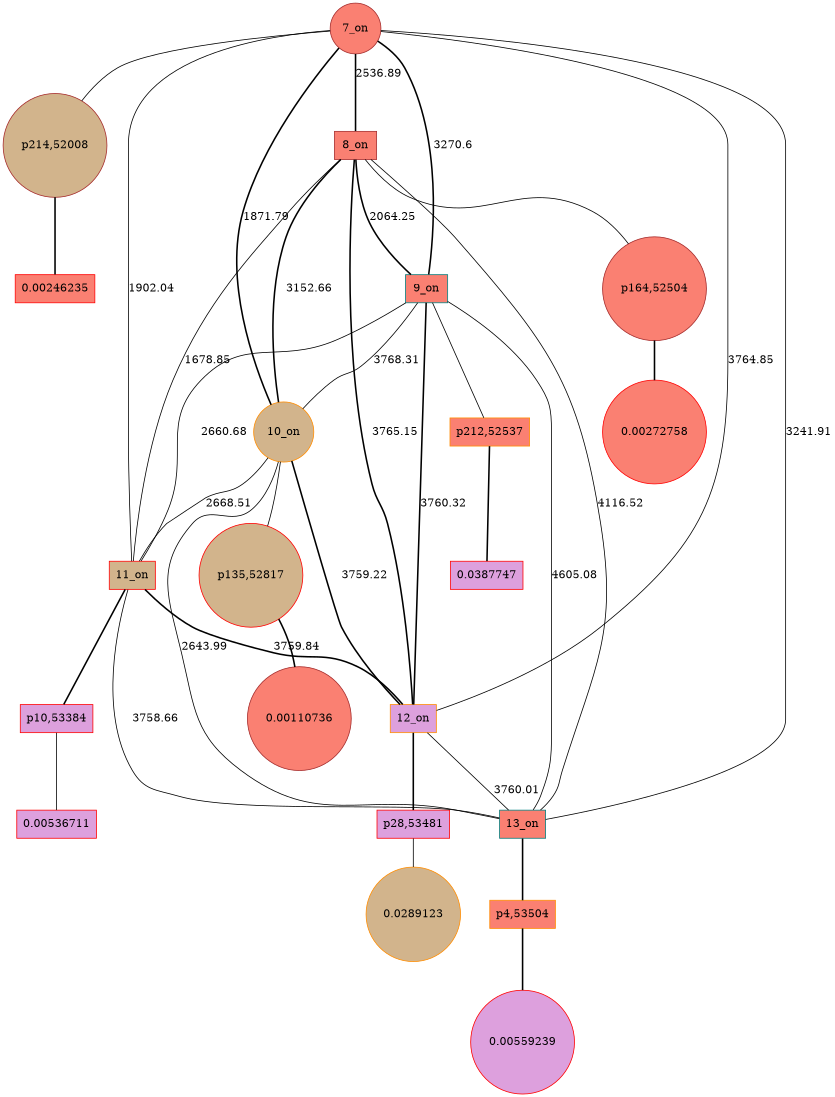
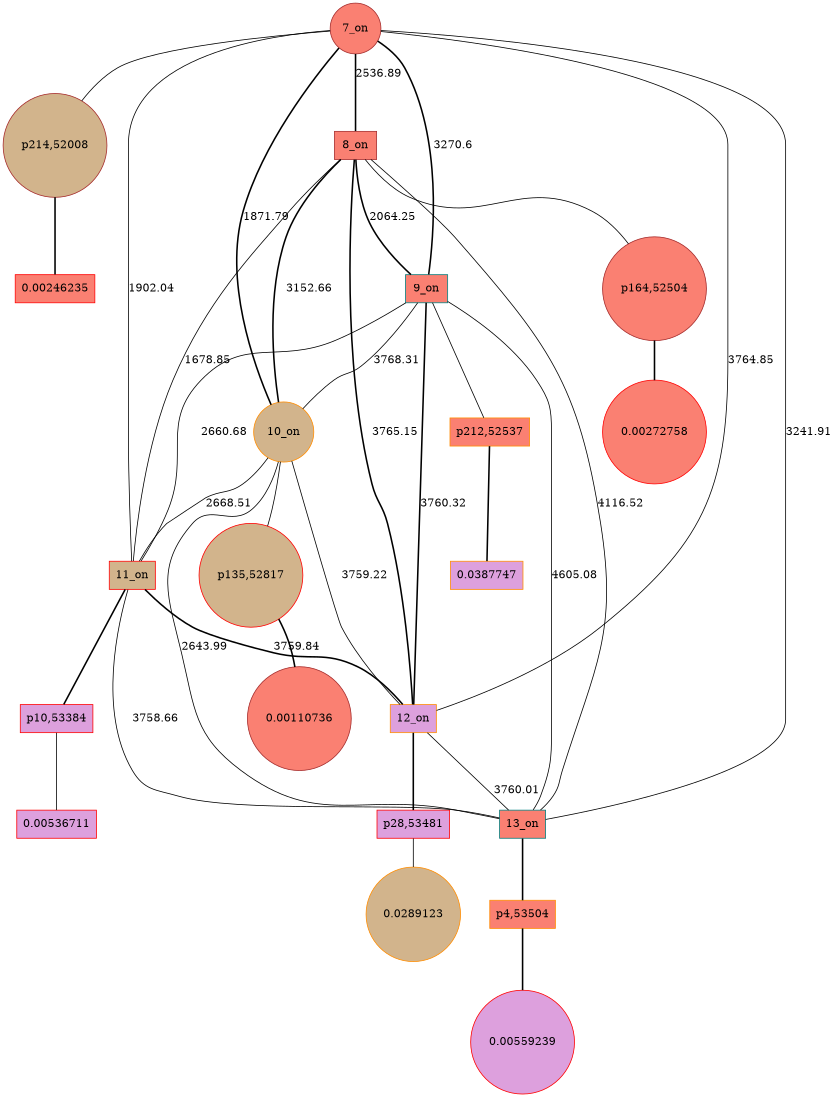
node "0.0387747": color red -> darkorange
edge "10_on" -- "12_on": style bold -> solid
